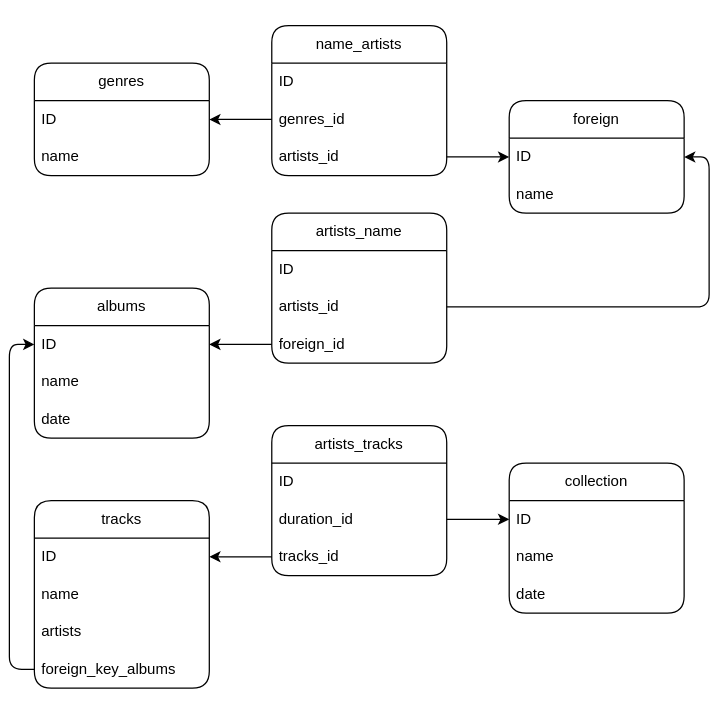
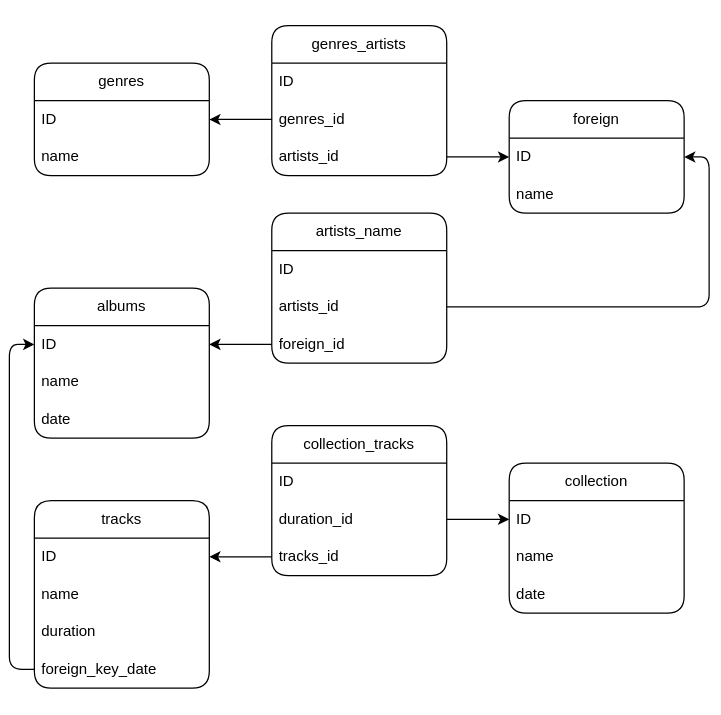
node "name_artists": label "name_artists" -> "genres_artists"
node "artists_tracks": label "artists_tracks" -> "collection_tracks"
node "artists": label "artists" -> "duration"
node "foreign_key_albums": label "foreign_key_albums" -> "foreign_key_date"
